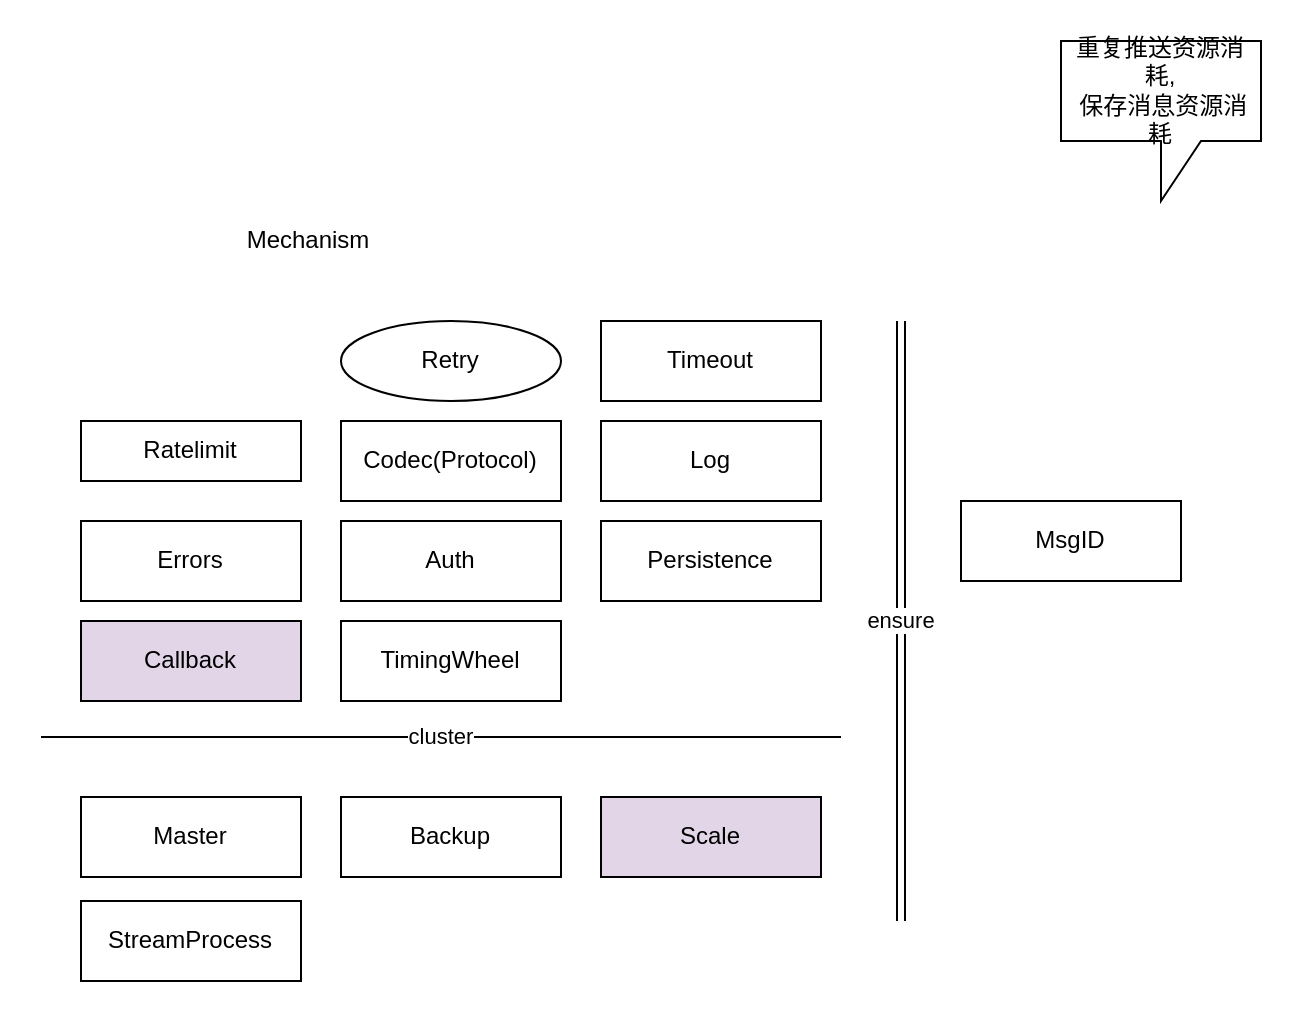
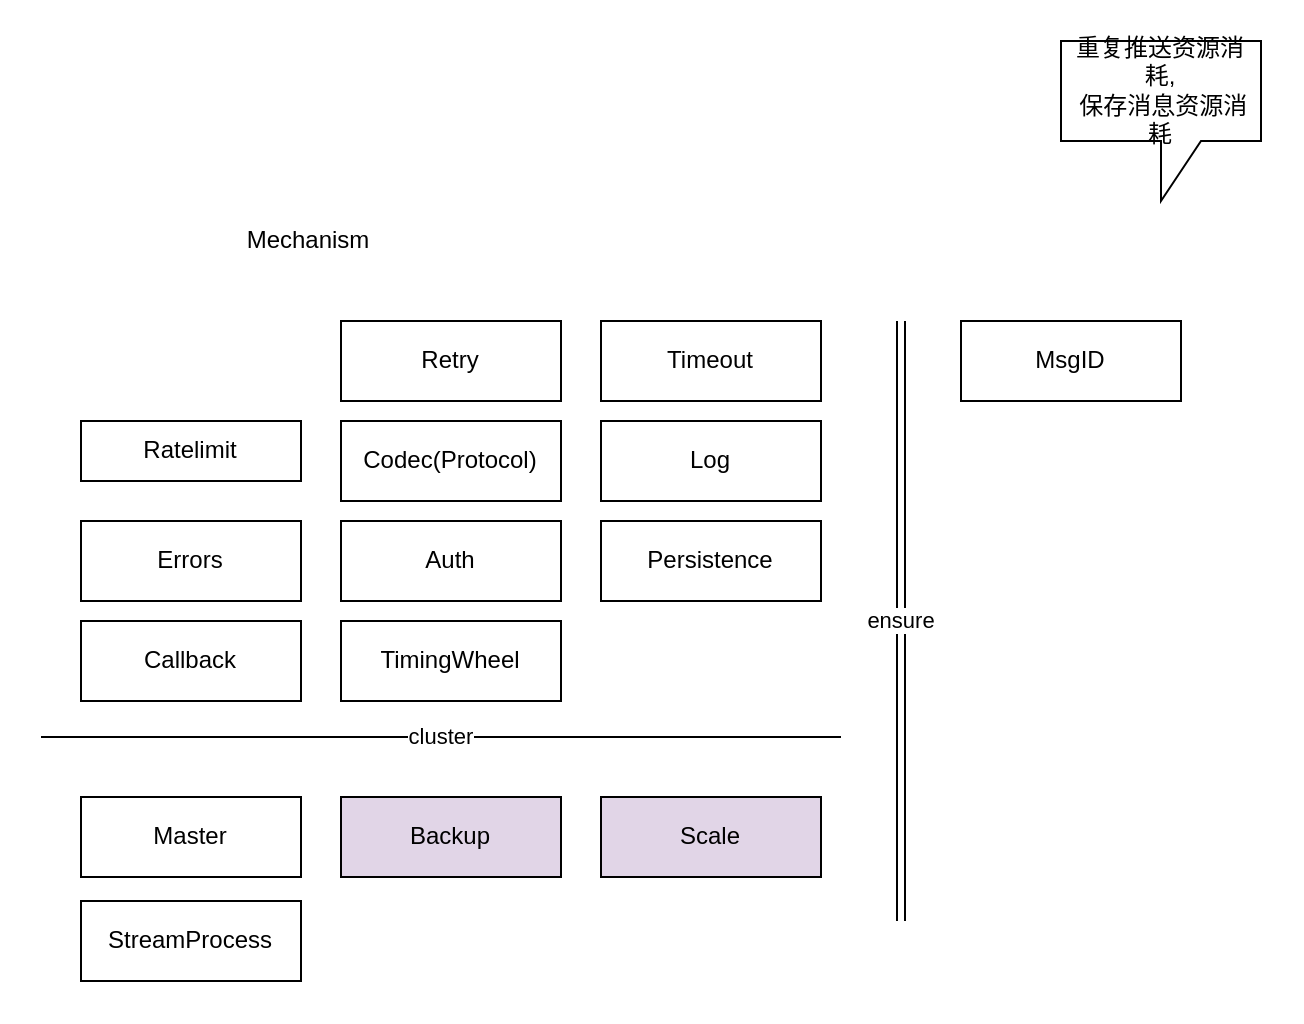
node "Retry": shape ellipse -> rectangle
node "MsgID": moved (1071, 541) -> (1071, 361)
node "Callback": fillcolor #e1d5e7 -> #ffffff
node "Backup": fillcolor #ffffff -> #e1d5e7
